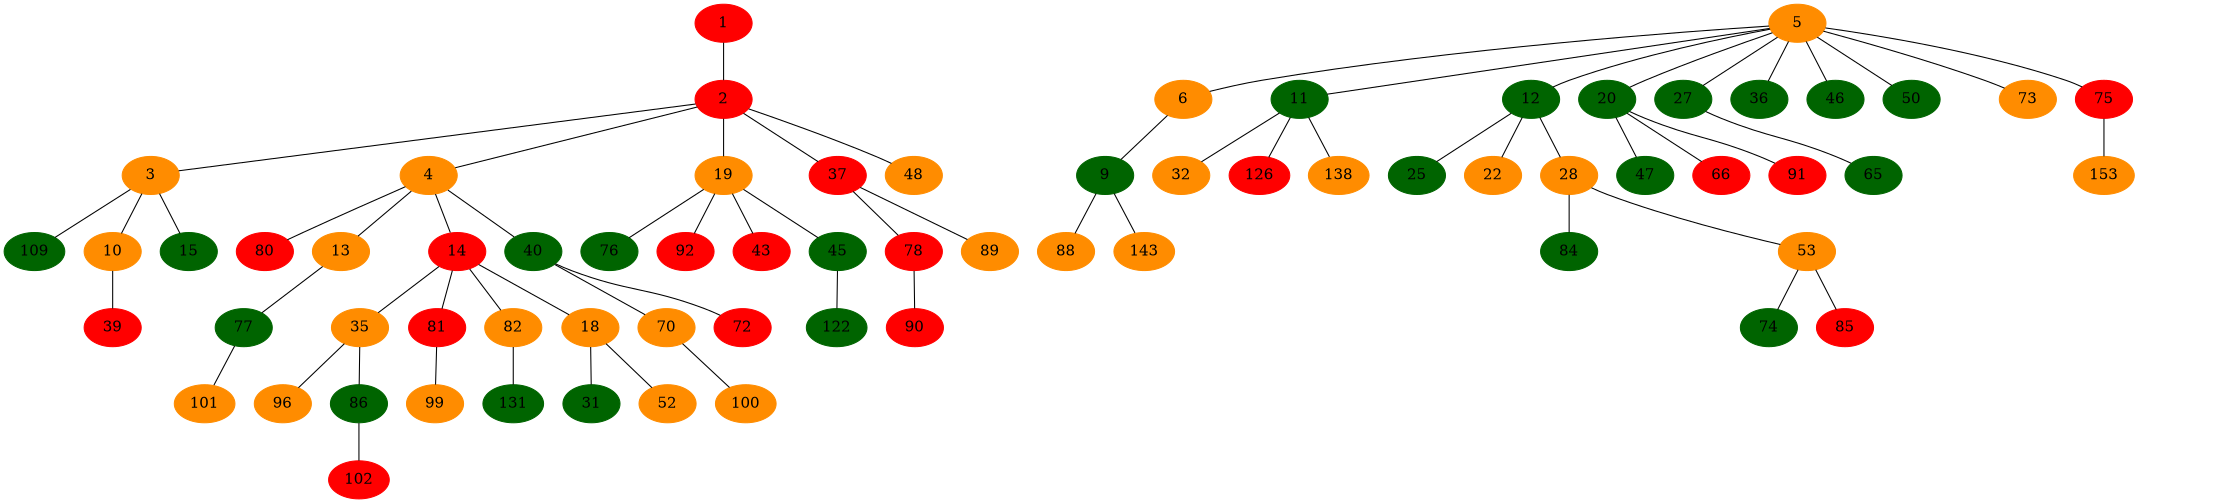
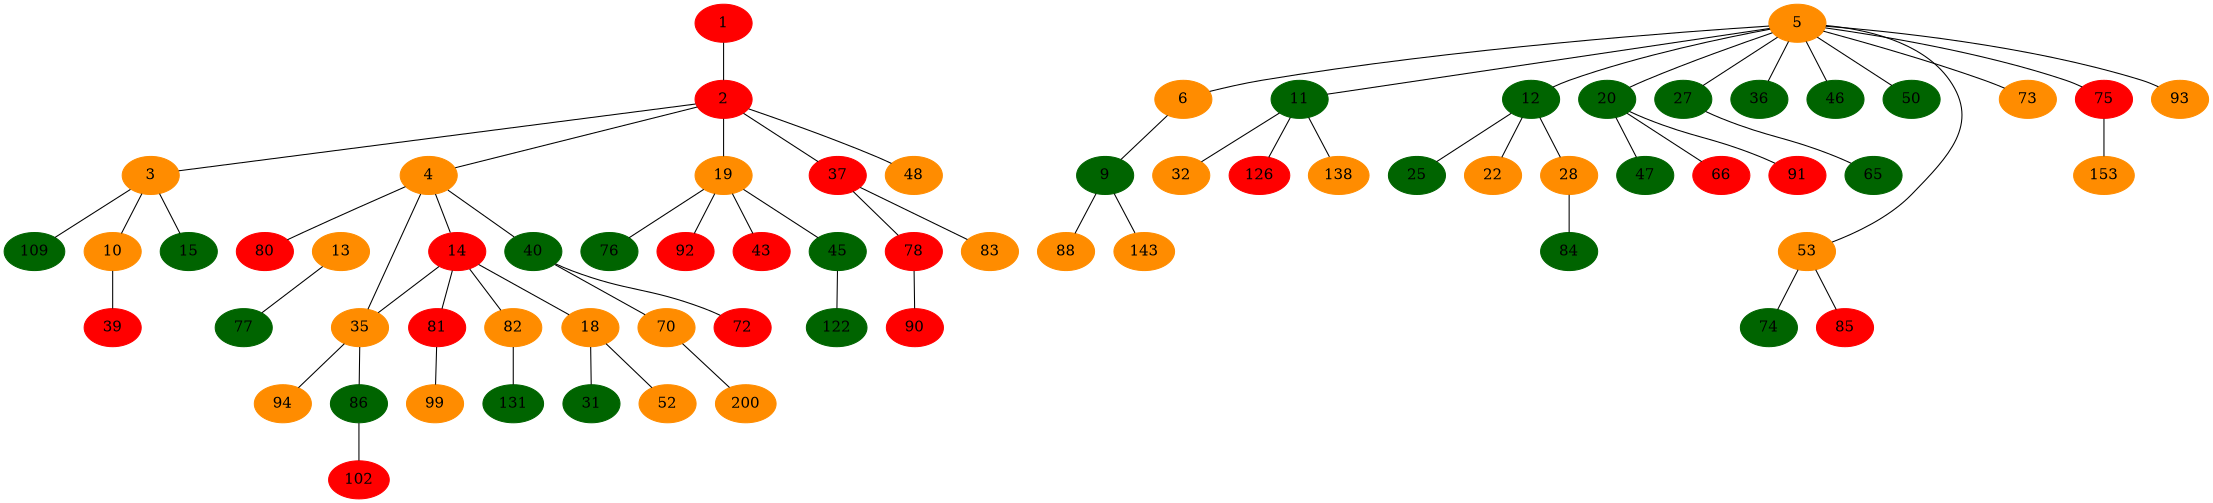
node "93": added
edge "4" -- "13": now "4" -- "35"
edge "28" -- "53": now "5" -- "53"
node "89": label "89" -> "83"
node "101": removed
node "96": label "96" -> "94"
node "100": label "100" -> "200"
